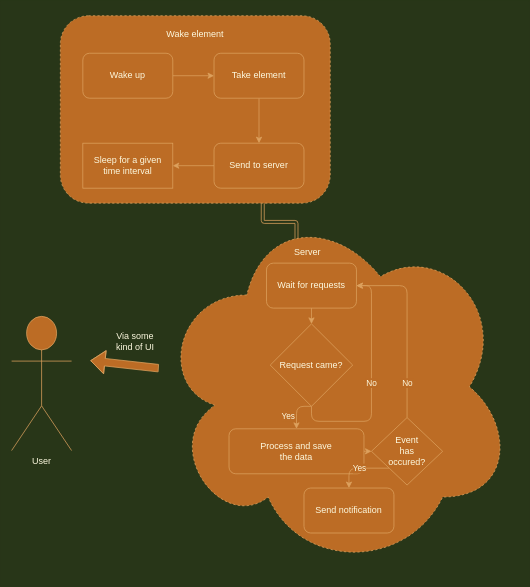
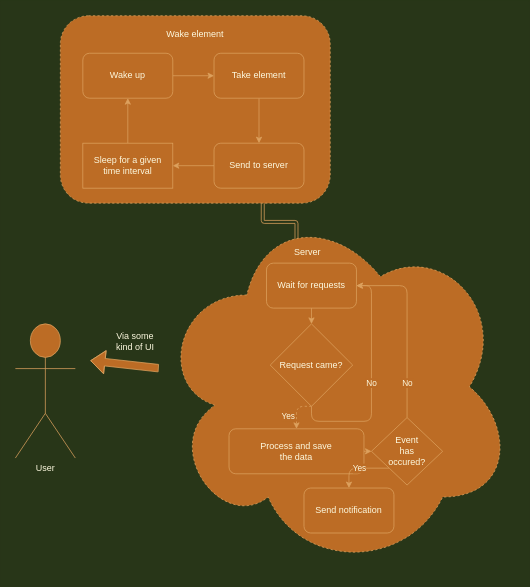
edge "Sleep for a given time interval" -> "Wake up": added
node "User": moved (42, 383) -> (45, 391)
edge "Request came?" -> "Process and save the data": style solid -> dashed
